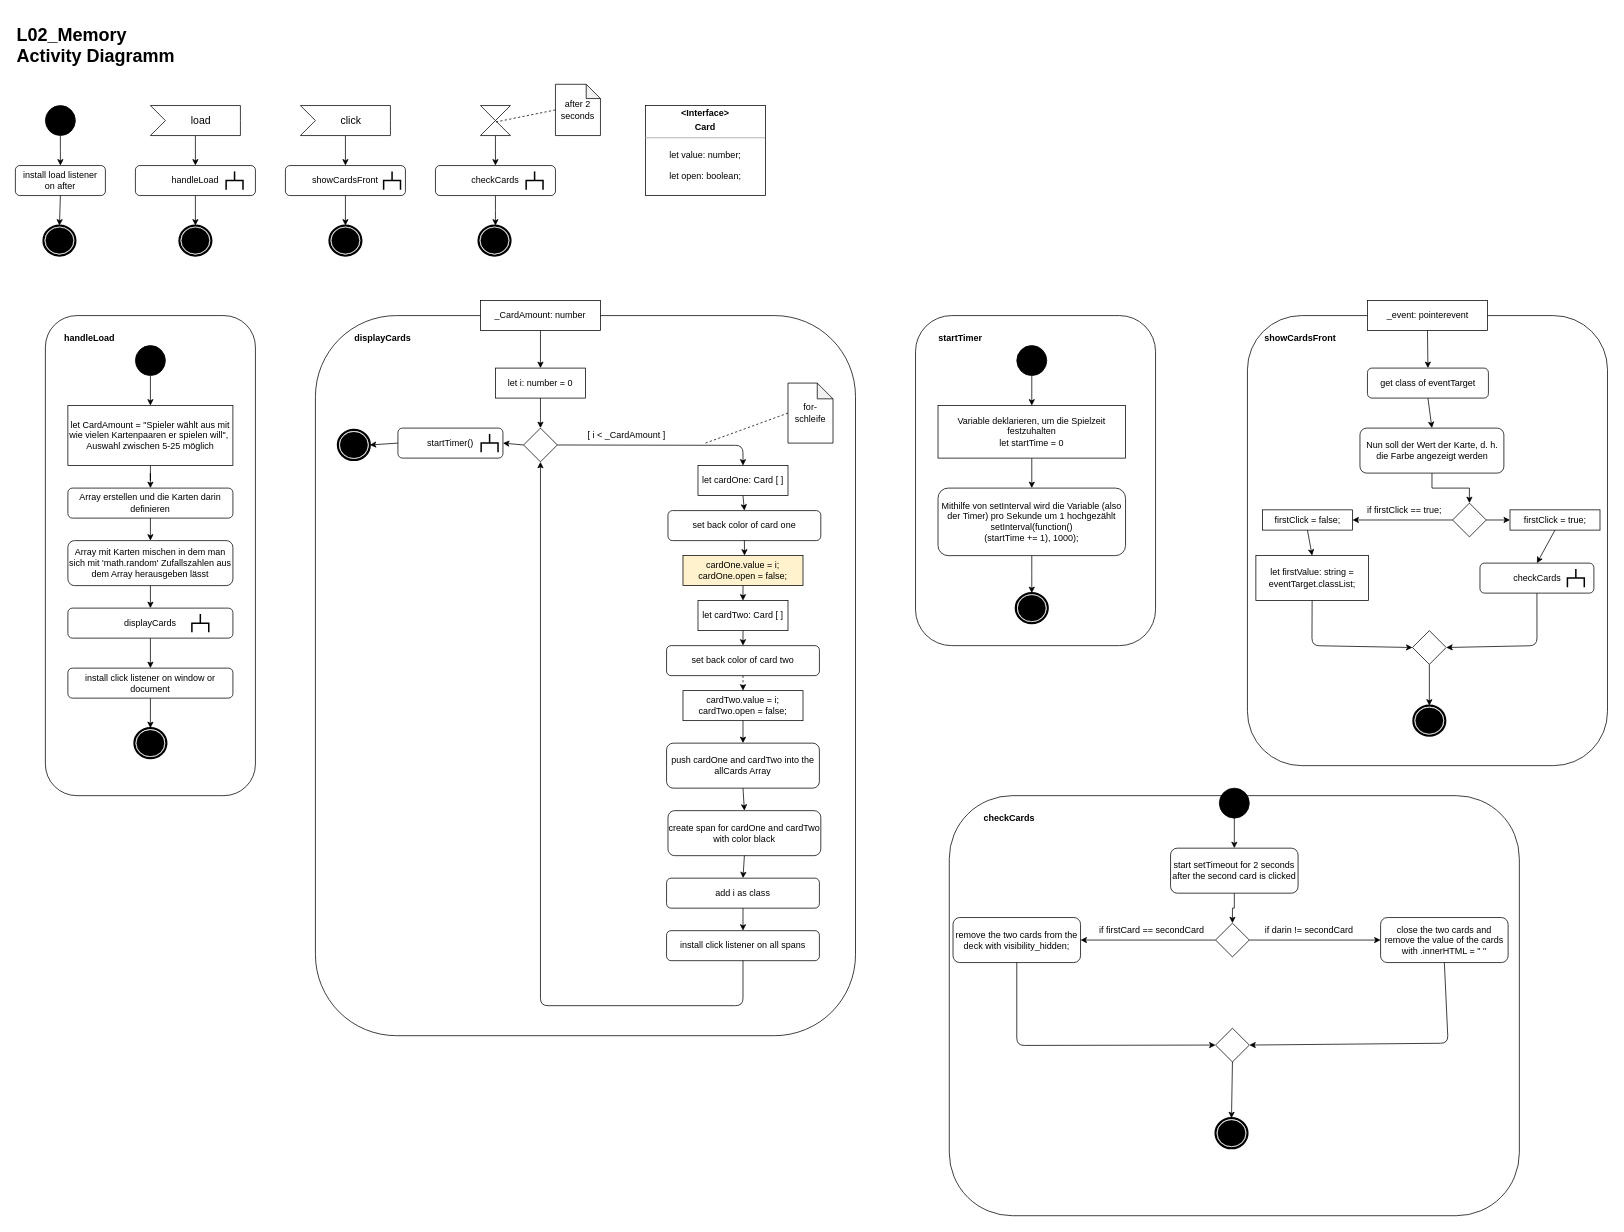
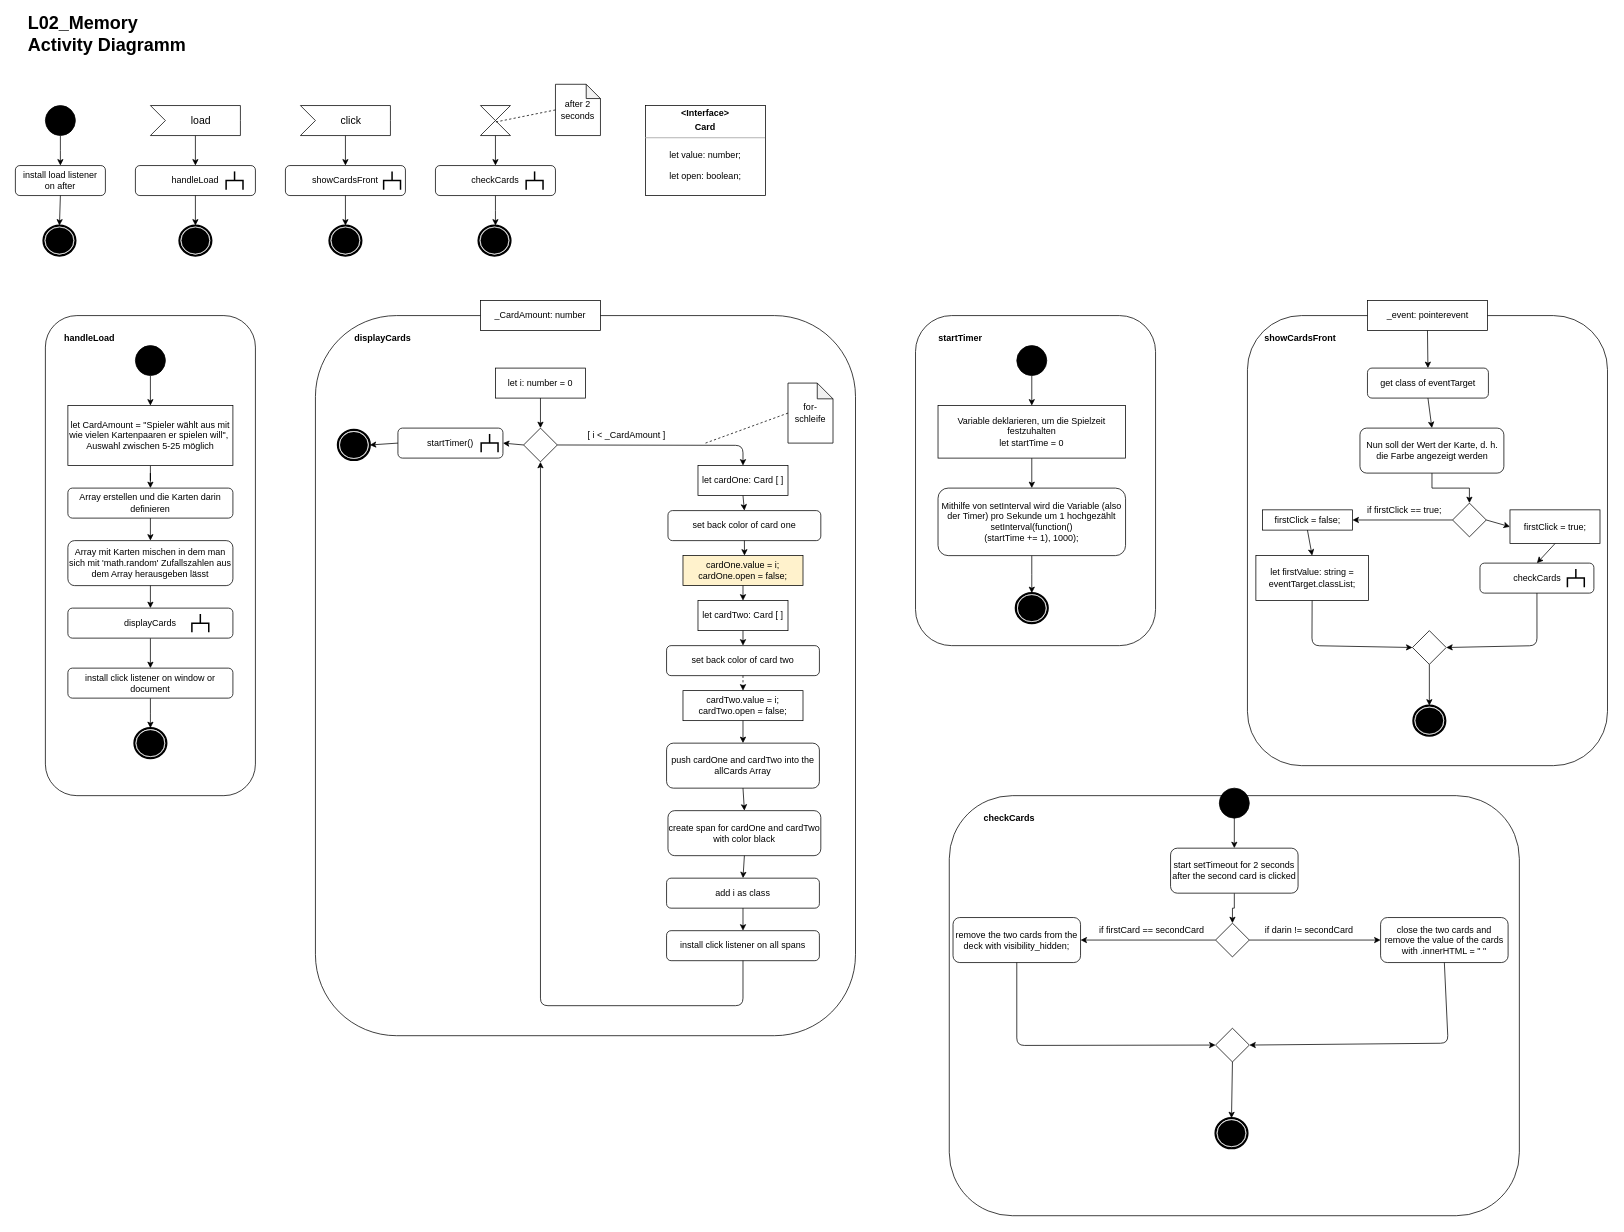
node "L02_Memory Activity Diagramm": moved (105, 45) -> (117, 34)
edge "_CardAmount: number" -> "let i: number = 0": removed
node "firstClick = true;": size 90x20 -> 90x34
